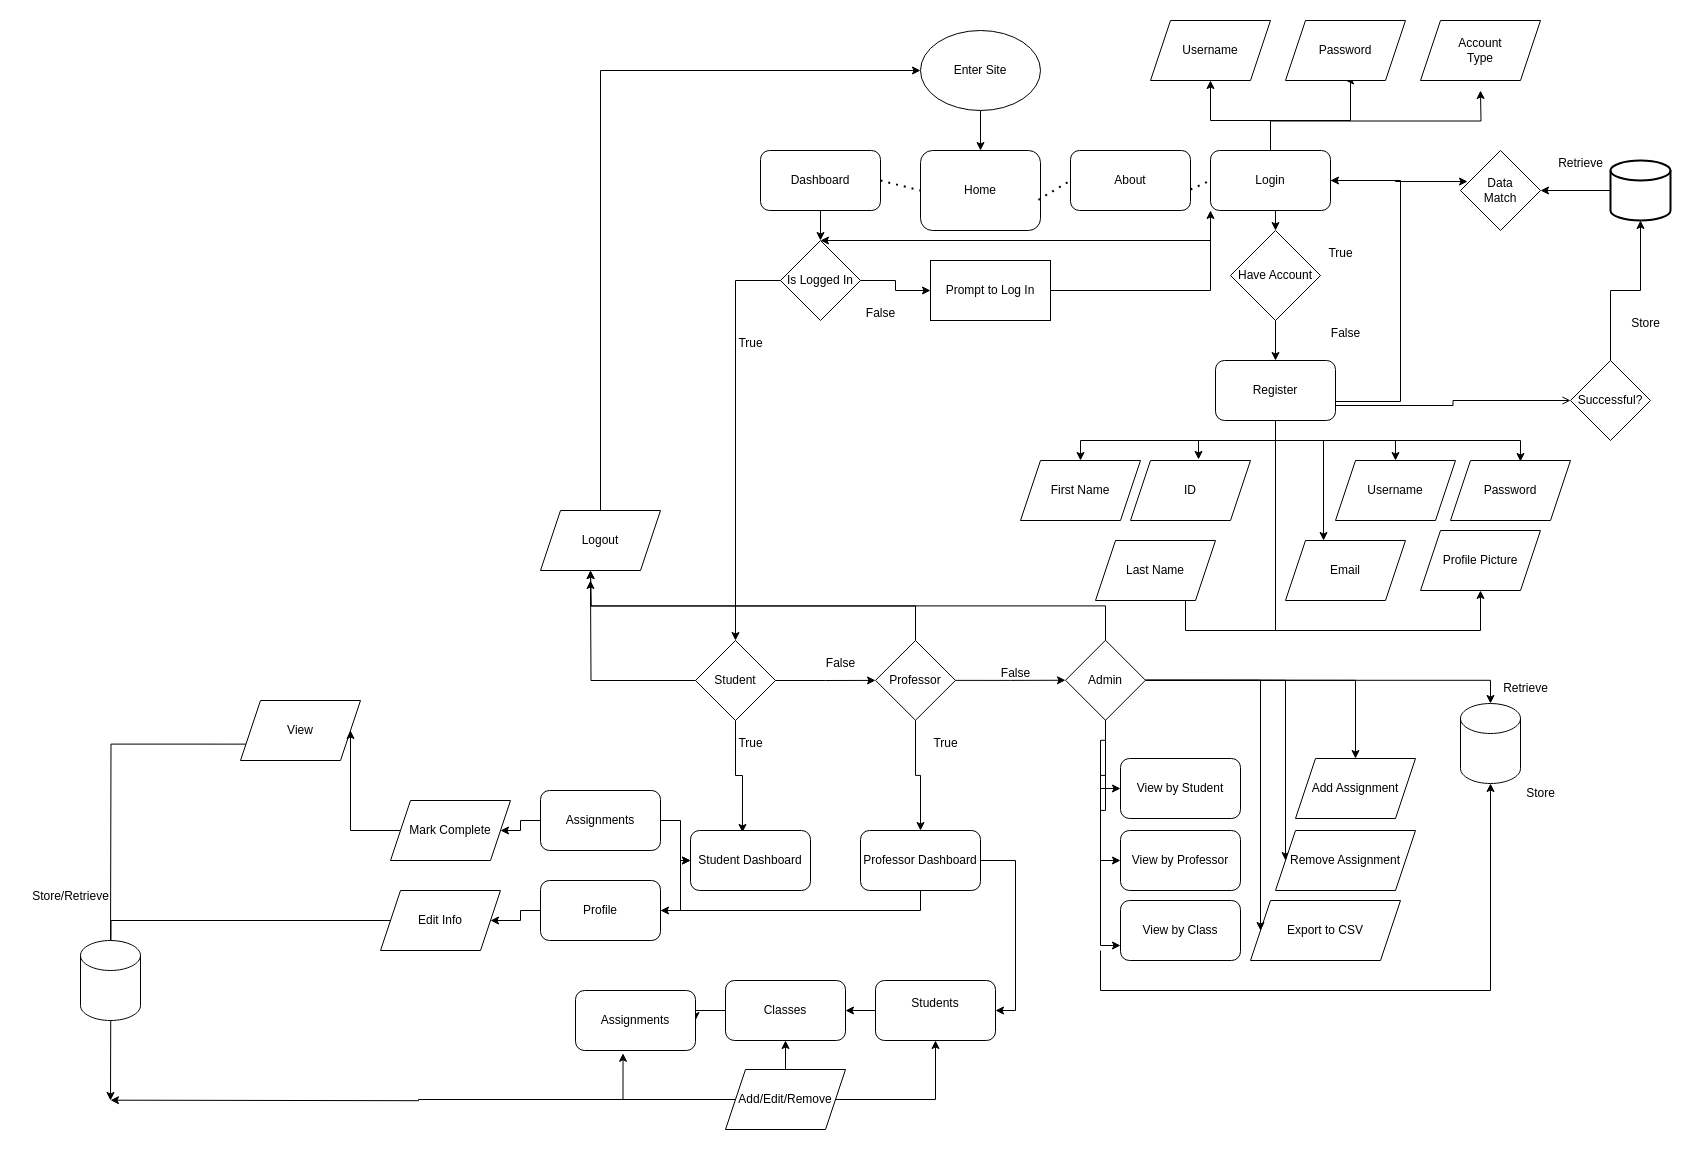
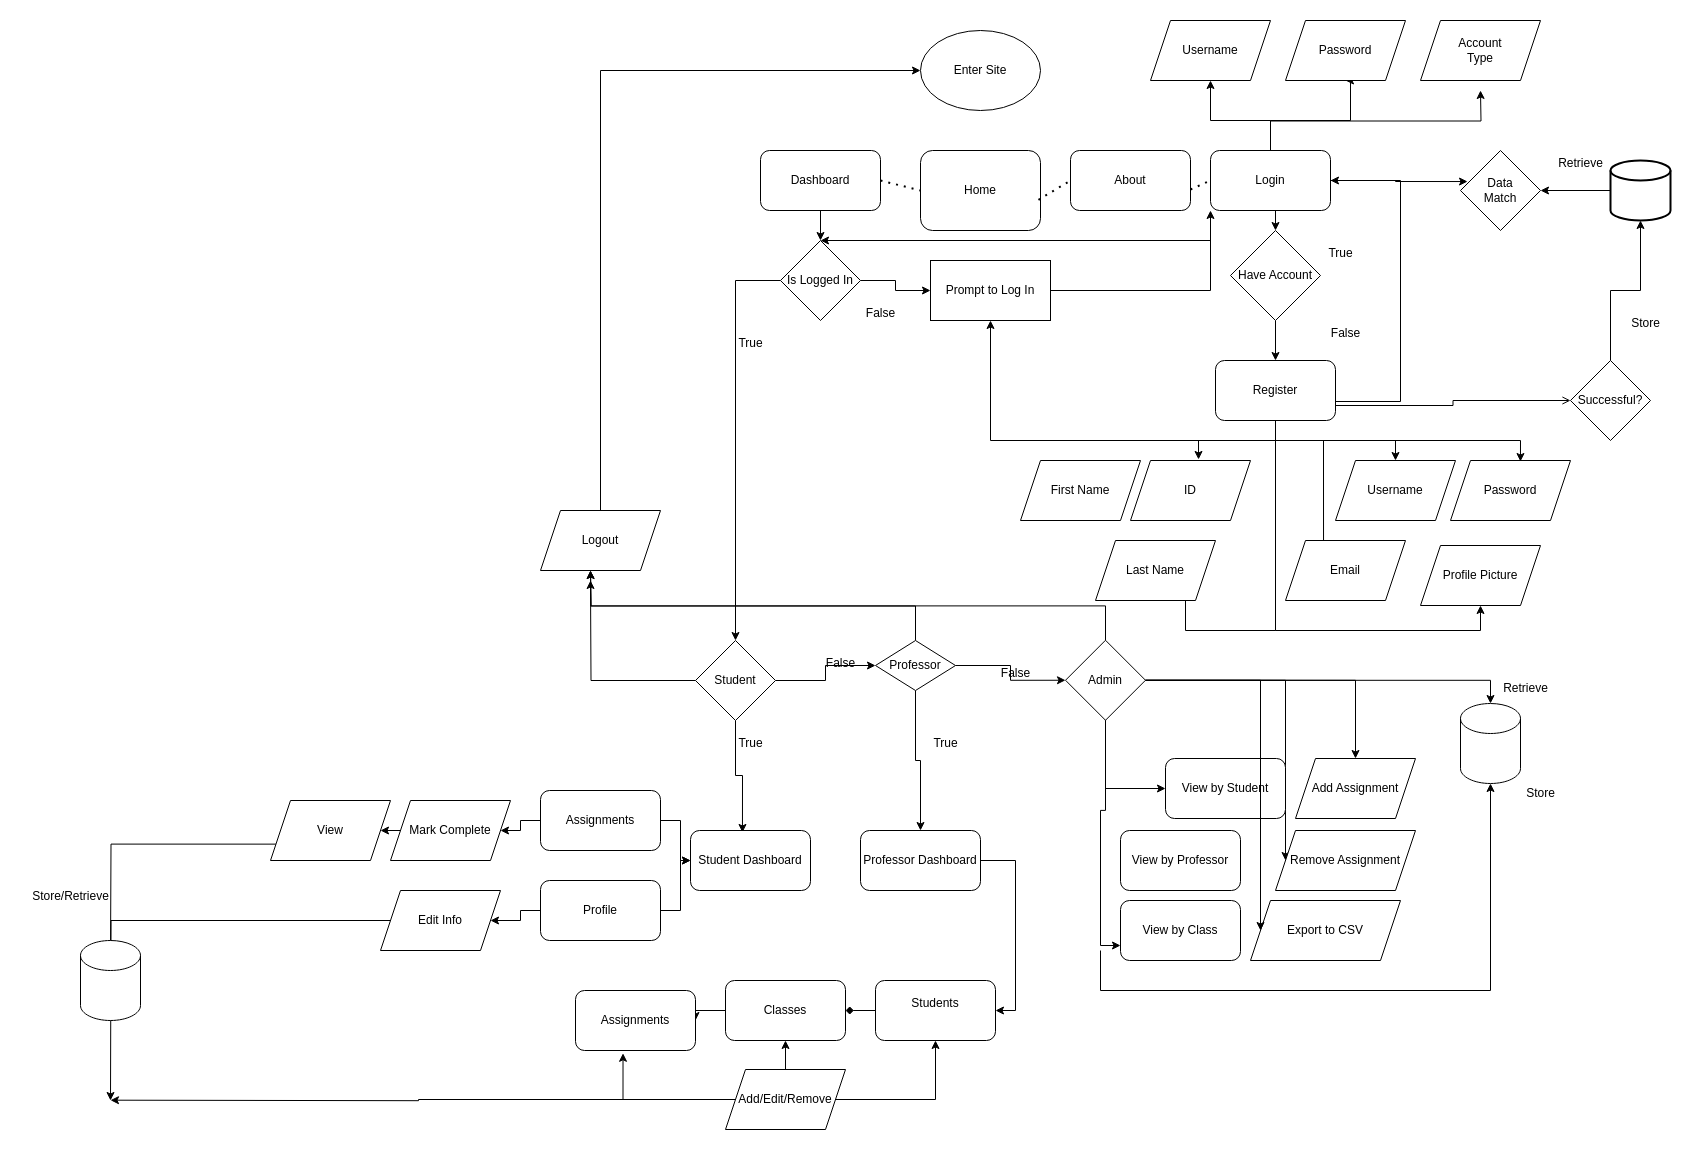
edge "Enter Site" -> "Home": removed
edge "Register" -> "First Name": now "Register" -> "Prompt to Log In"
edge "Register" -> "Email": arrowhead classic -> none
node "Profile Picture": moved (1481, 561) -> (1481, 576)
node "Professor": size 80x80 -> 80x50
node "View": moved (301, 731) -> (331, 831)
node "View by Student": moved (1181, 789) -> (1226, 789)
edge "Admin" -> "View by Professor": removed
edge "Professor Dashboard" -> "Profile": removed
edge "Students" -> "Classes": arrowhead classic -> diamond
